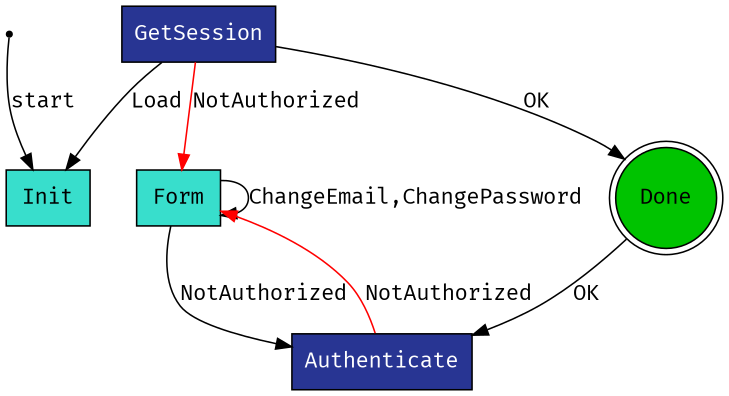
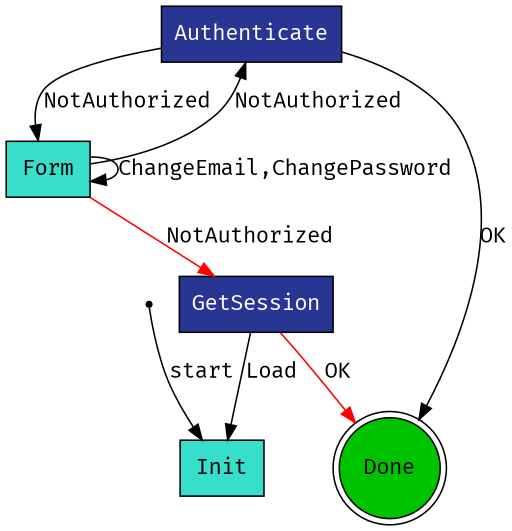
edge "GetSession" -> "Done": color black -> red
edge "GetSession" -> "Form": reversed
edge "Authenticate" -> "Form": color red -> black
edge "Done" -> "Authenticate": reversed
